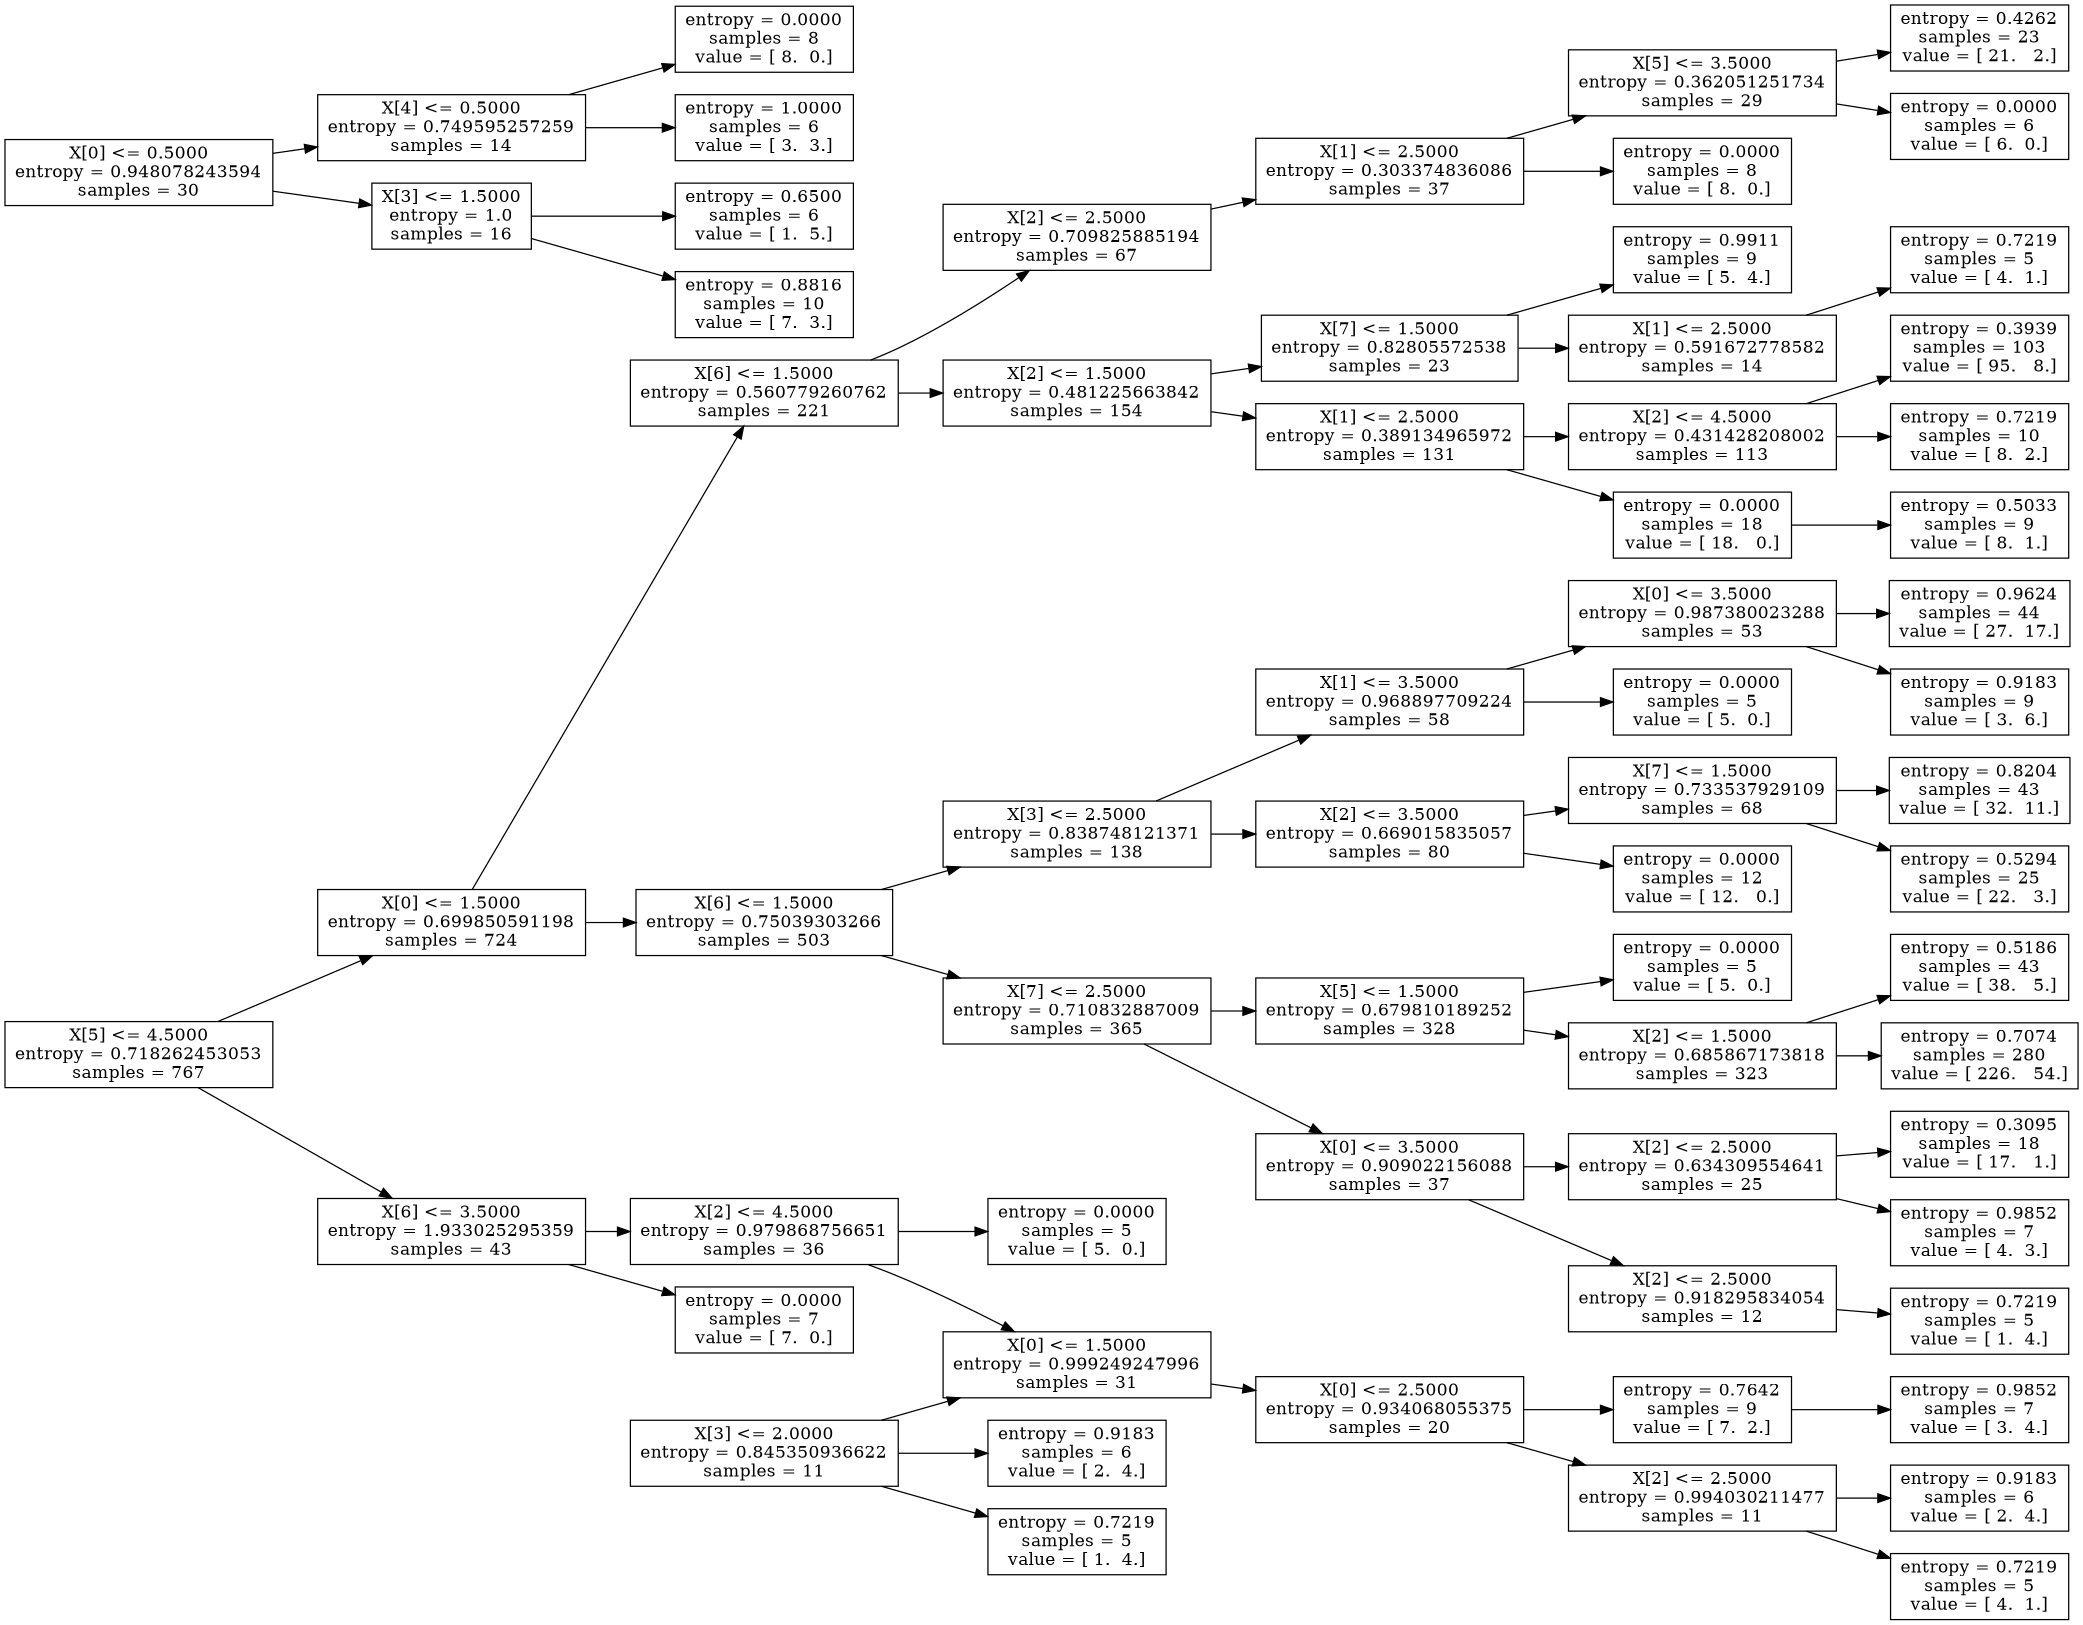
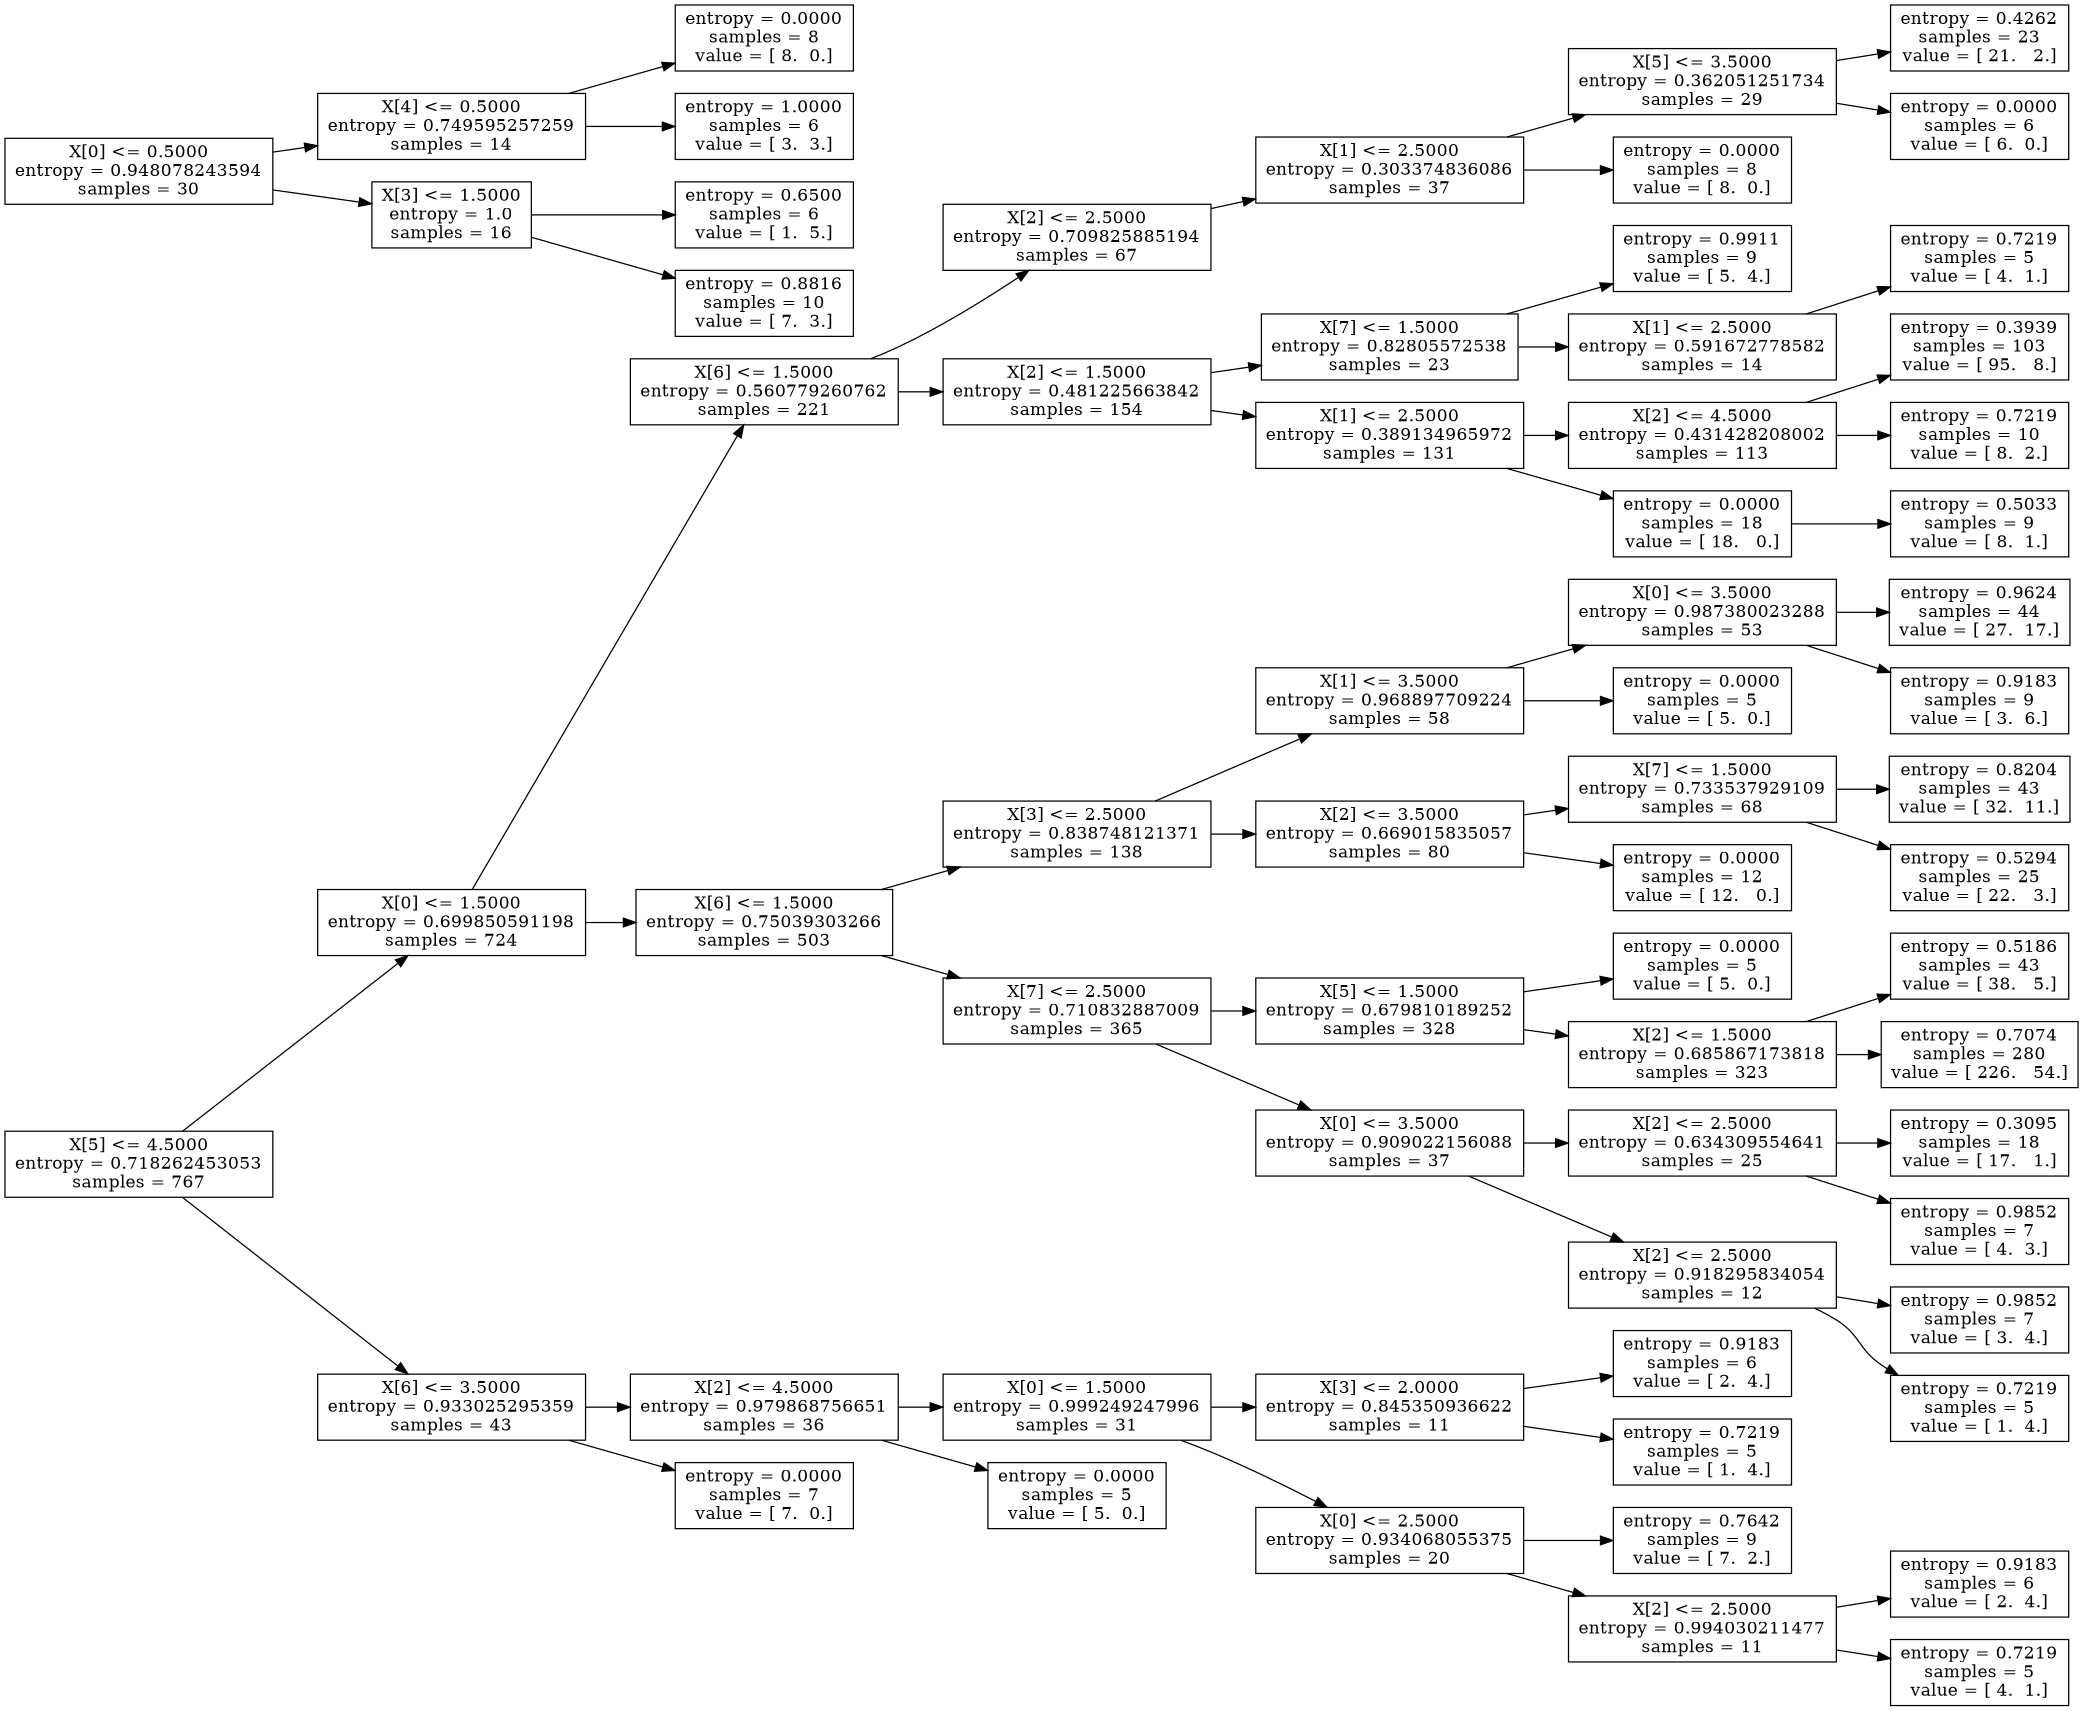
node "X[6] <= 3.5000 entropy = 1.933025295359 samples = 43": label "X[6] <= 3.5000 entropy = 1.933025295359 samples = 43" -> "X[6] <= 3.5000 entropy = 0.933025295359 samples = 43"
edge "entropy = 0.7642 samples = 9 value = [ 7.  2.]" -> "entropy = 0.9852 samples = 7 value = [ 3.  4.]": now "X[2] <= 2.5000 entropy = 0.918295834054 samples = 12" -> "entropy = 0.9852 samples = 7 value = [ 3.  4.]"
edge "X[3] <= 2.0000 entropy = 0.845350936622 samples = 11" -> "X[0] <= 1.5000 entropy = 0.999249247996 samples = 31": reversed
